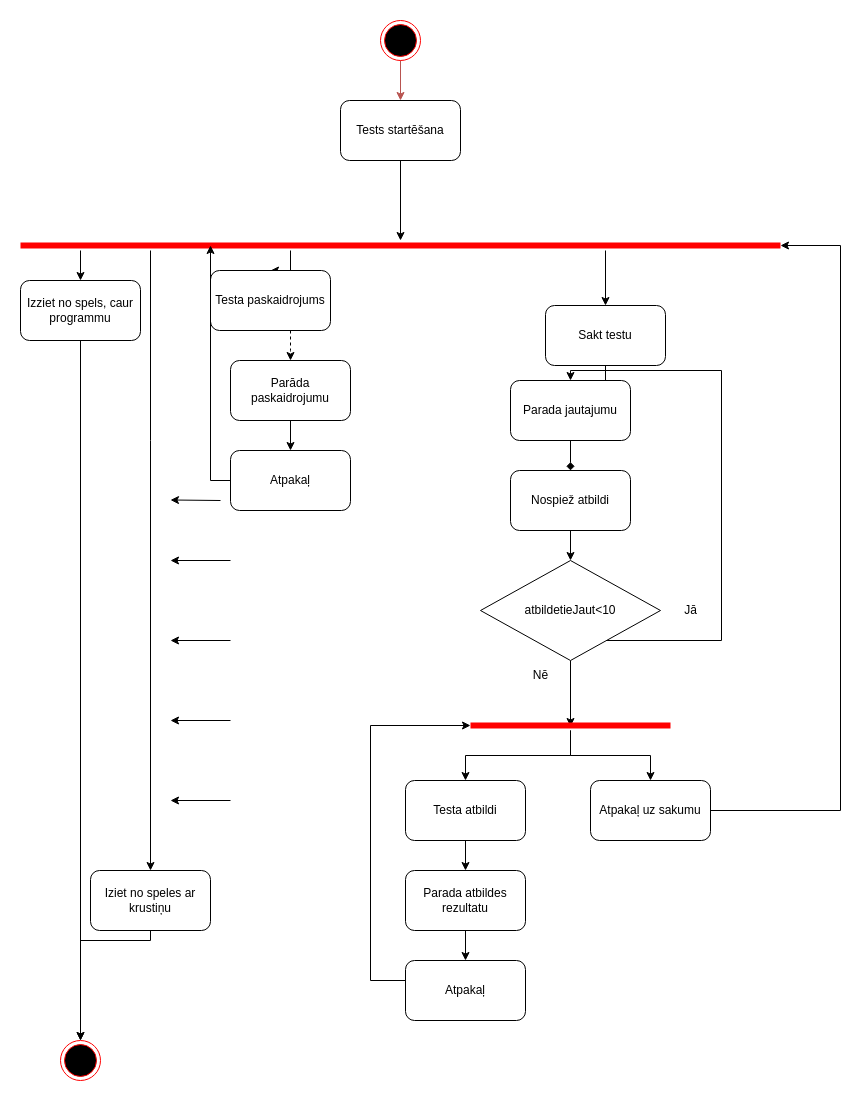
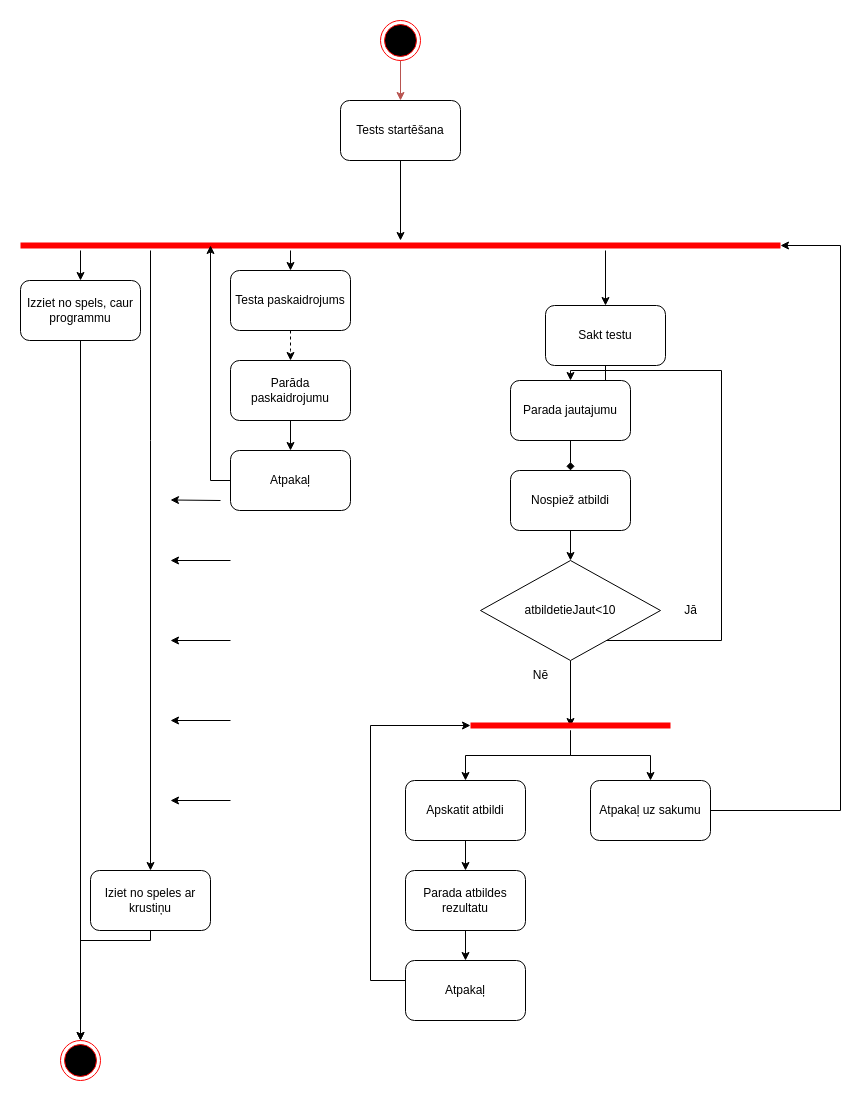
node "Testa paskaidrojums": moved (271, 301) -> (291, 301)
node "Testa atbildi": label "Testa atbildi" -> "Apskatit atbildi"
